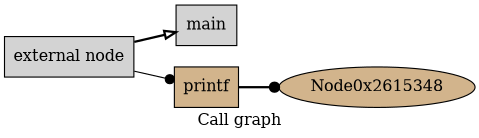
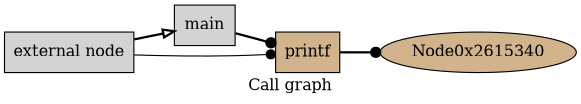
edge "main" -> "printf": added
node "Node0x2615348": label "Node0x2615348" -> "Node0x2615340"
